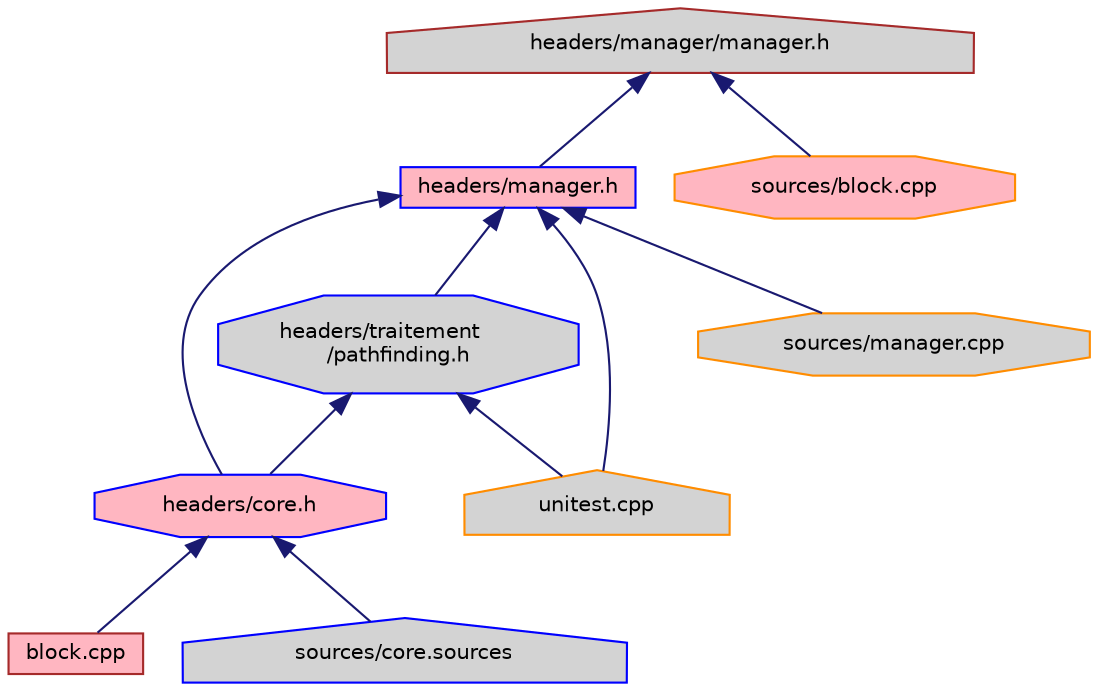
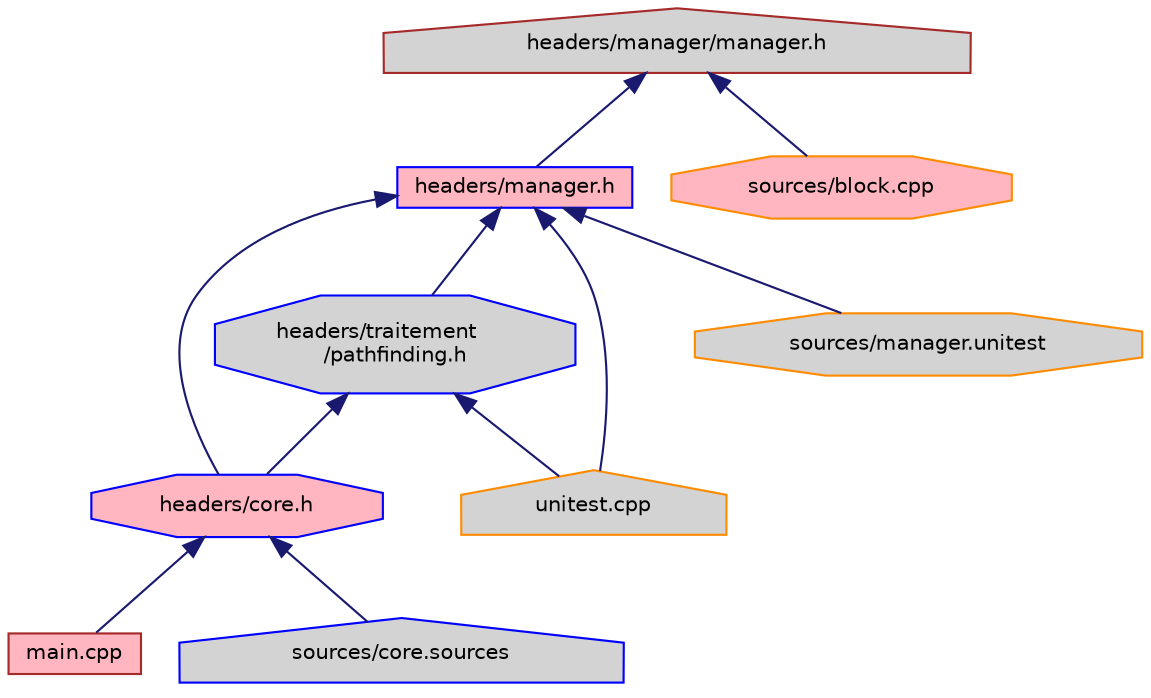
node "sources/manager.cpp": label "sources/manager.cpp" -> "sources/manager.unitest"
node "block.cpp": label "block.cpp" -> "main.cpp"
